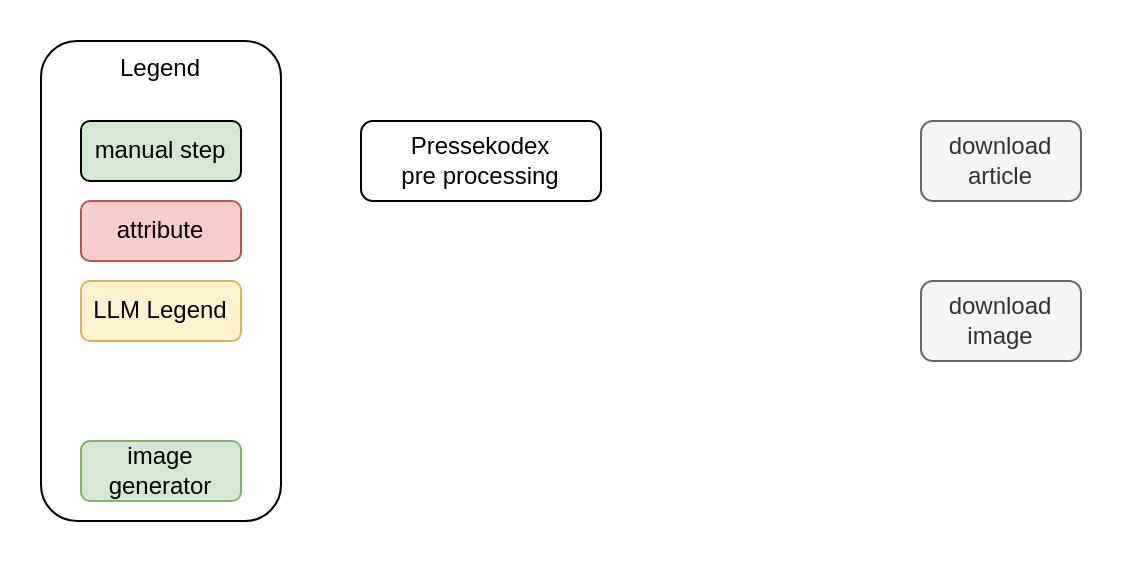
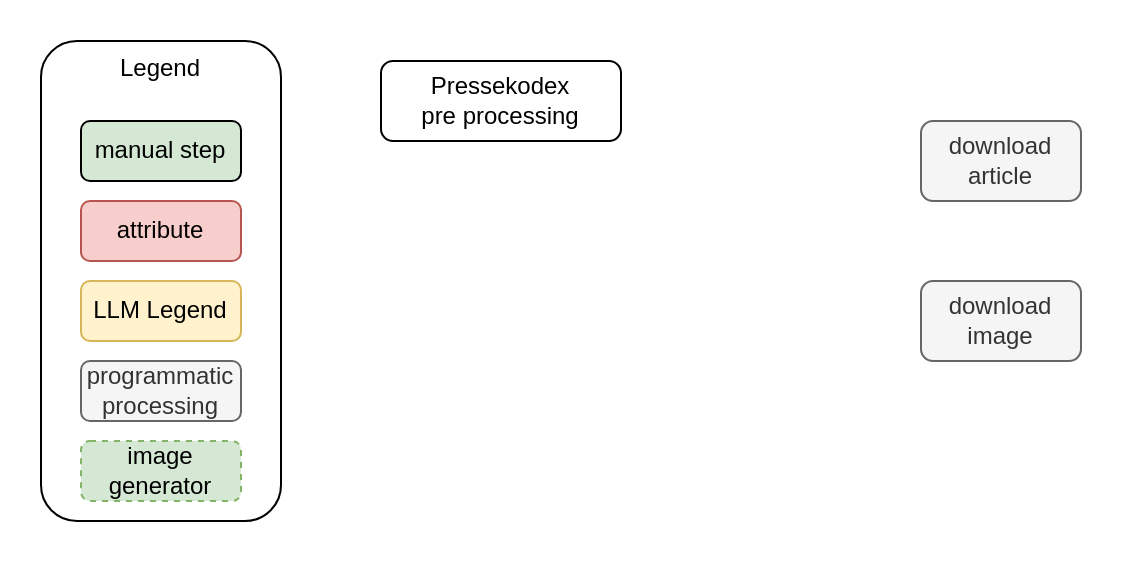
node "Pressekodex pre processing": moved (481, 161) -> (501, 101)
node "programmatic processing": added
node "image generator": style solid -> dashed
